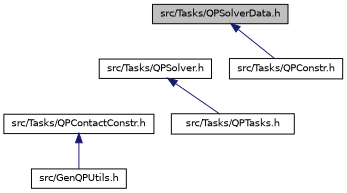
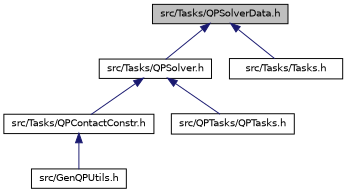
edge "src/Tasks/QPSolver.h" -> "src/Tasks/QPSolverData.h": added
node "src/Tasks/QPConstr.h": label "src/Tasks/QPConstr.h" -> "src/Tasks/Tasks.h"
edge "src/Tasks/QPContactConstr.h" -> "src/Tasks/QPSolver.h": added
node "src/Tasks/QPTasks.h": label "src/Tasks/QPTasks.h" -> "src/QPTasks/QPTasks.h"
